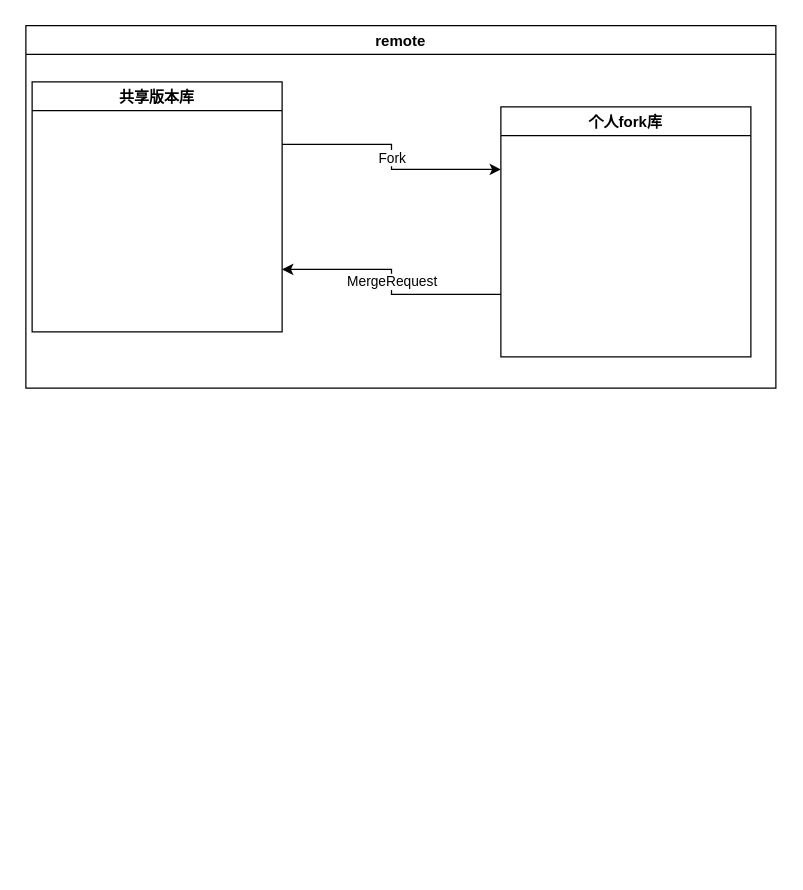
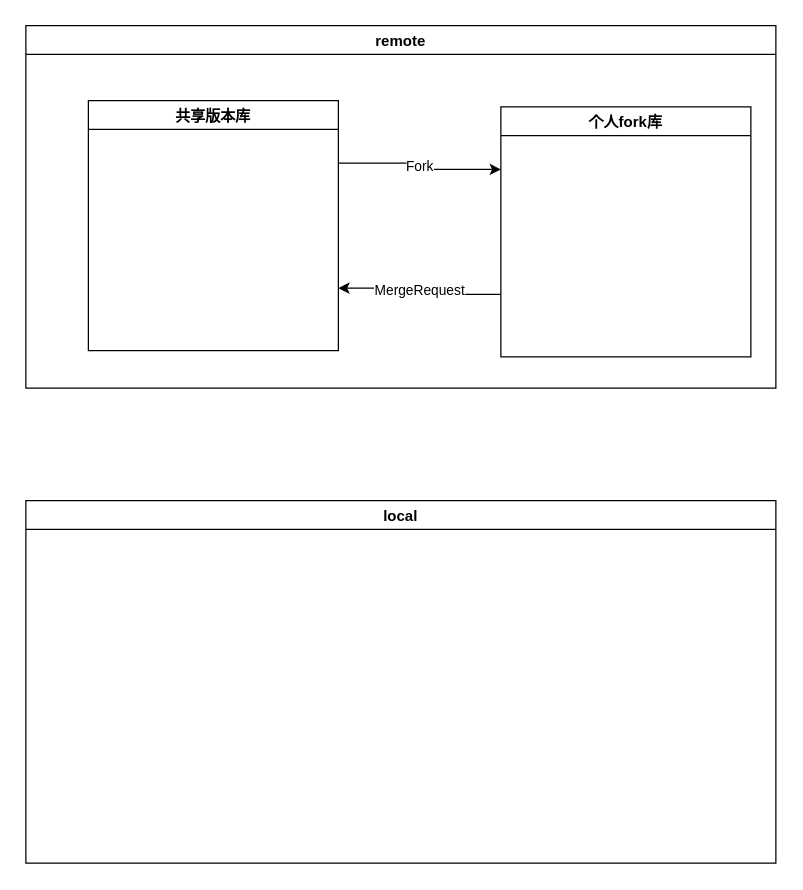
node "共享版本库": moved (157, 207) -> (213, 226)
node "local": added
